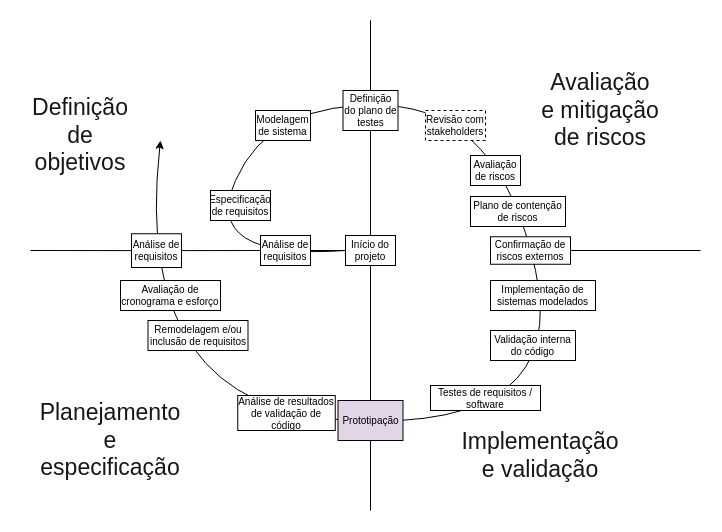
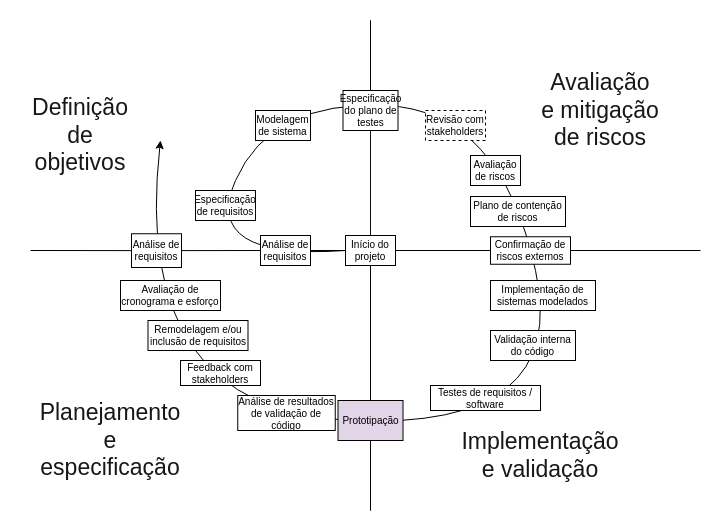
node "Definição do plano de testes": label "Definição do plano de testes" -> "Especificação do plano de testes"
node "Especificação de requisitos": moved (241, 206) -> (226, 206)
edge "Início do projeto" -- "Confirmação de riscos externos": added
node "Feedback com stakeholders": added
